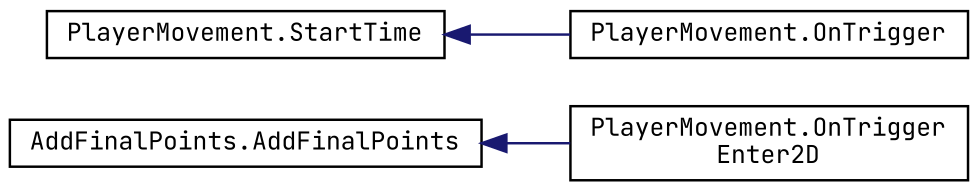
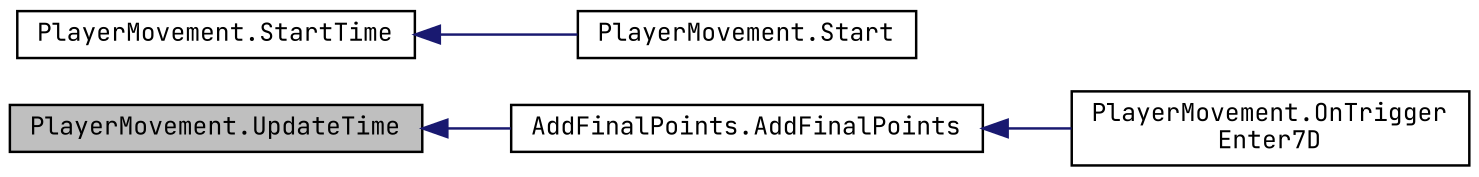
node "PlayerMovement.OnTrigger": label "PlayerMovement.OnTrigger" -> "PlayerMovement.Start"
node "PlayerMovement.UpdateTime": added
node "PlayerMovement.OnTrigger Enter2D": label "PlayerMovement.OnTrigger Enter2D" -> "PlayerMovement.OnTrigger Enter7D"
